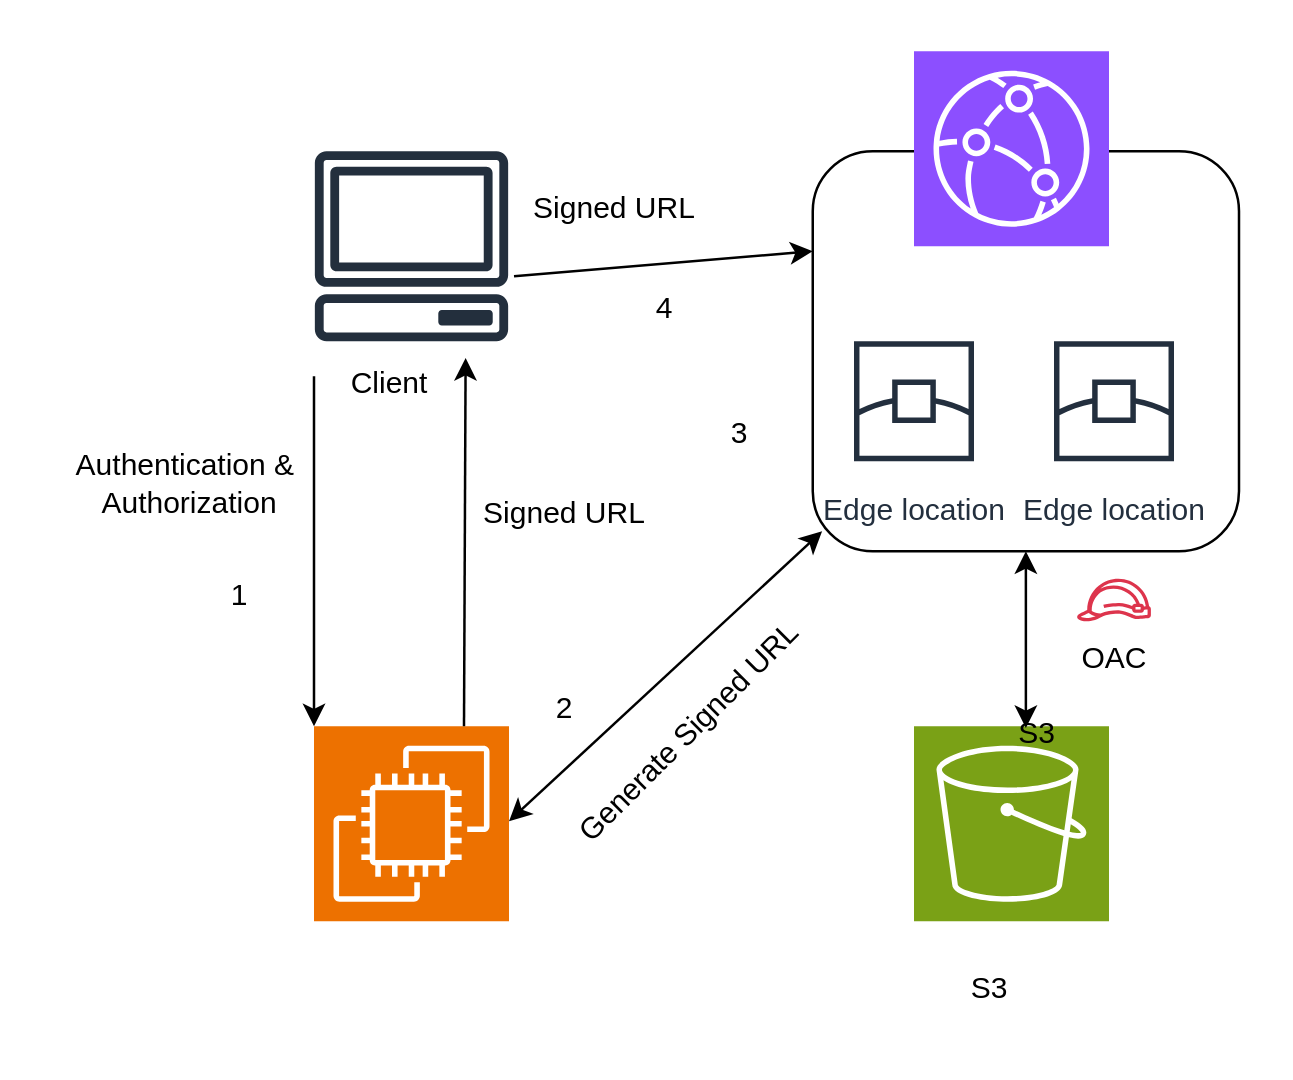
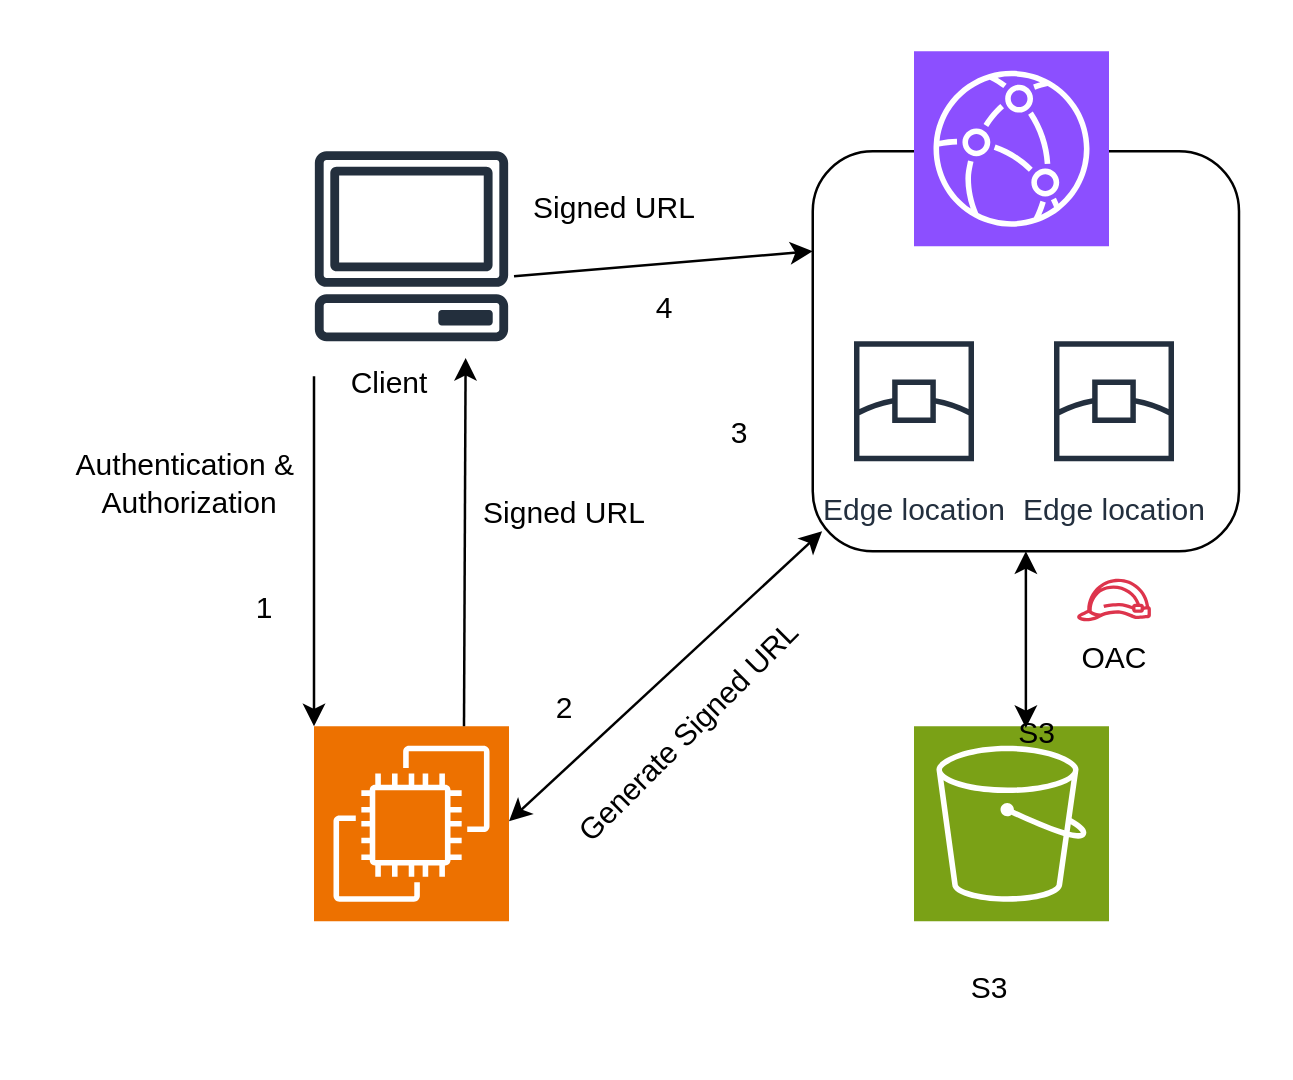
node "1": moved (239, 596) -> (264, 609)
